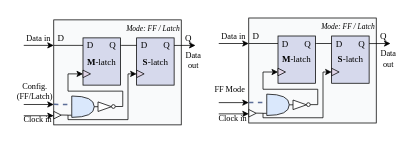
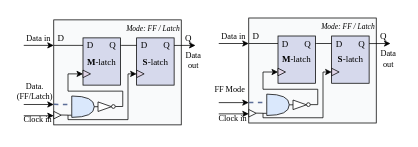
node "Config. (FF/Latch)": label "Config. (FF/Latch)" -> "Data. (FF/Latch)"
